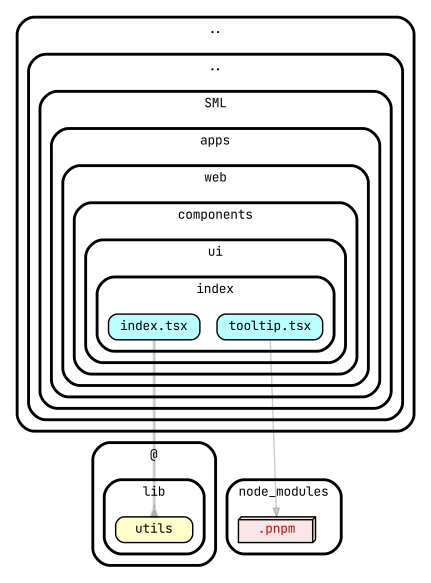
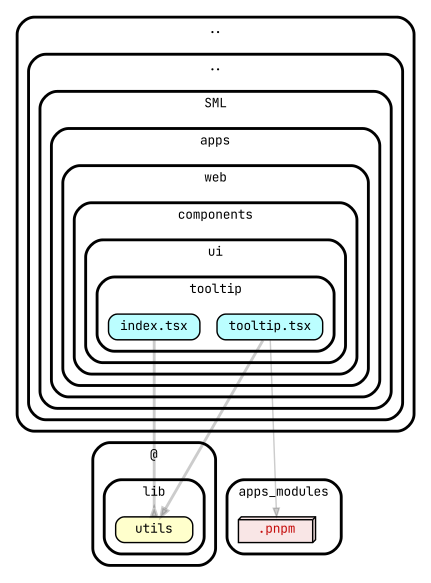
cluster "index": label "index" -> "tooltip"
edge "tooltip.tsx" -> "utils": added
cluster "node_modules": label "node_modules" -> "apps_modules"
